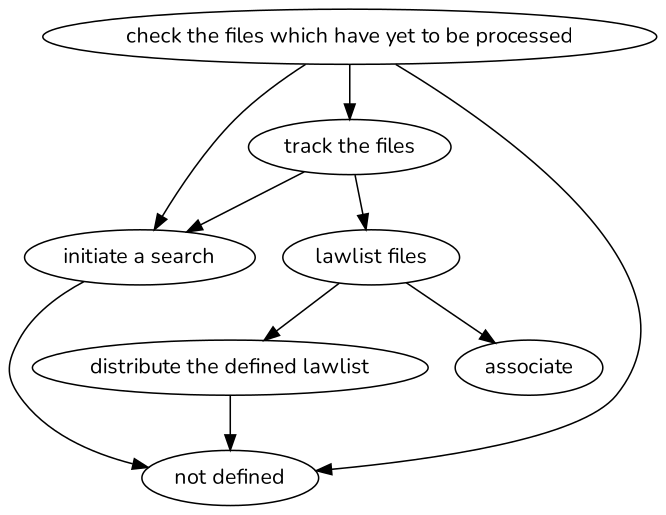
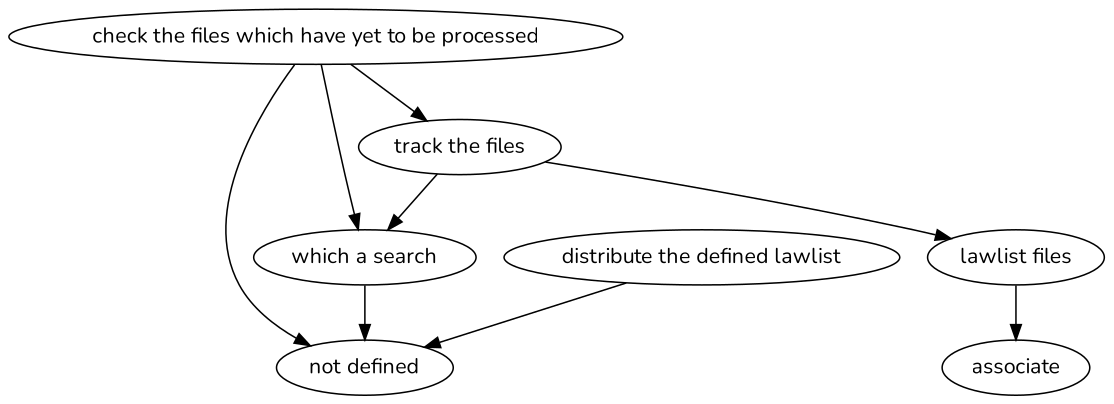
node "initiate a search": label "initiate a search" -> "which a search"
edge "lawlist files" -> "distribute the defined lawlist": removed
